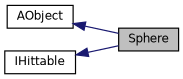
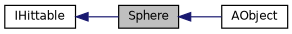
edge "Sphere" -> "AObject": reversed
